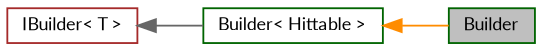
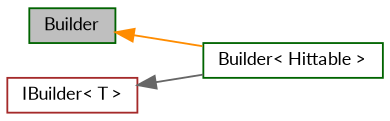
edge "Builder" -> "Builder< Hittable >": reversed
